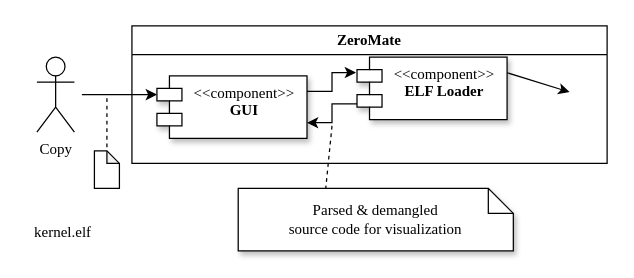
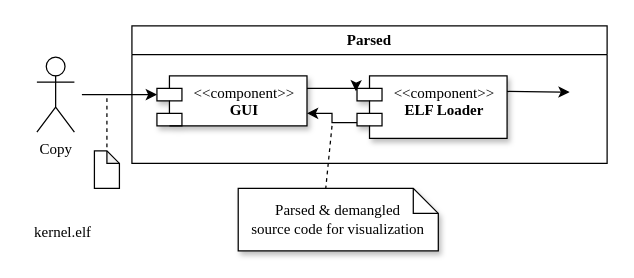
node "ZeroMate": label "ZeroMate" -> "Parsed"
node "<<component>> ELF Loader": moved (432, 88) -> (432, 107)
node "<<component>> GUI": size 150x63 -> 150x50
node "Parsed & demangled source code for visualization": size 275x63 -> 200x63
